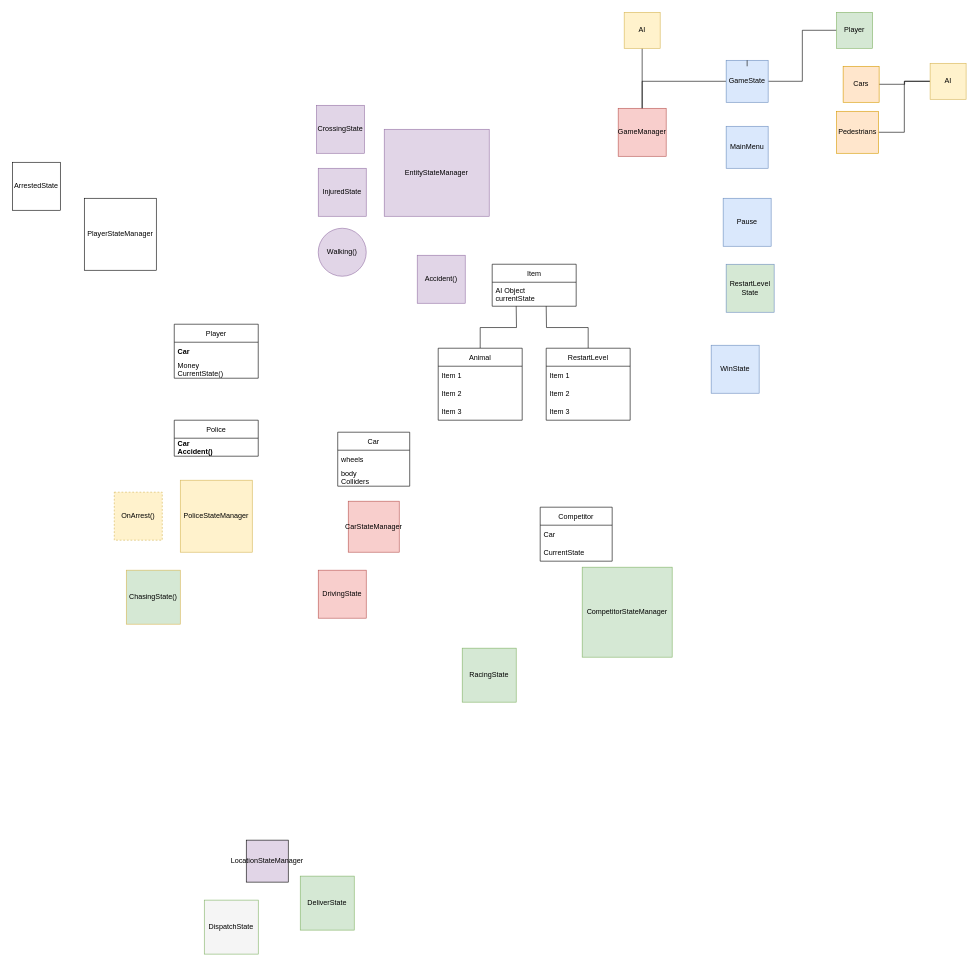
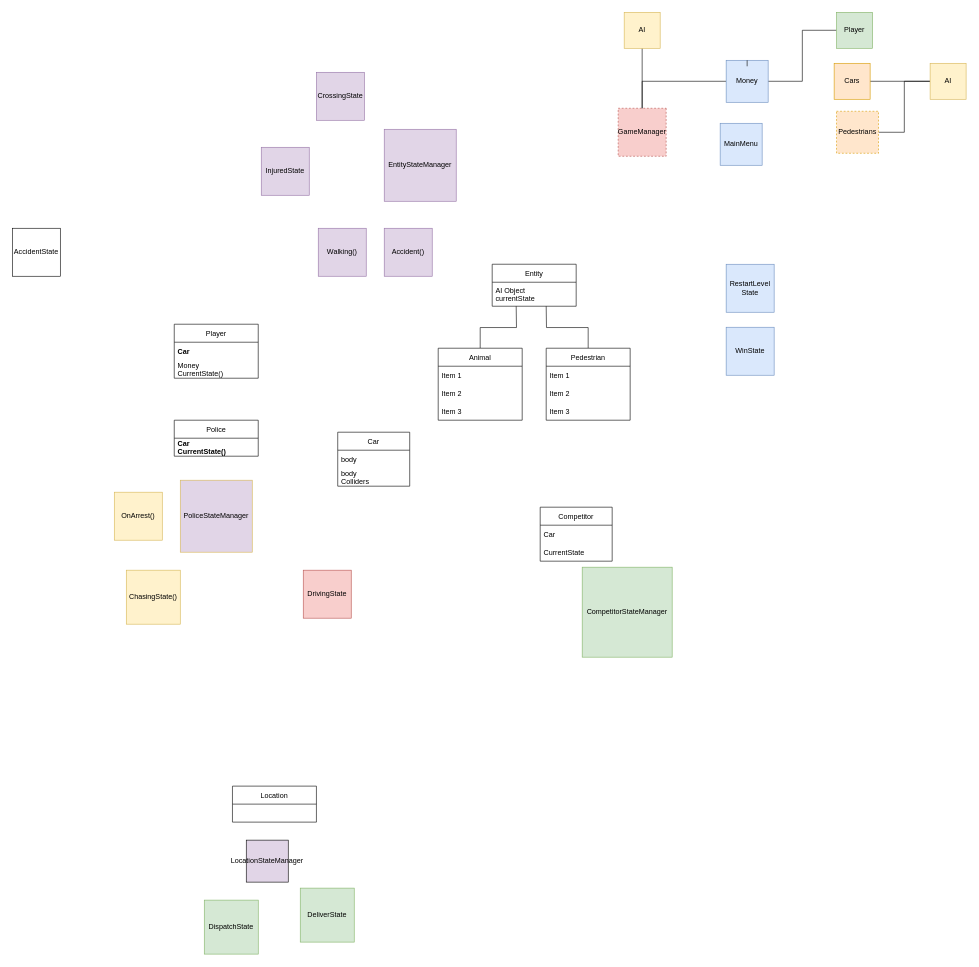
node "GameState": label "GameState" -> "Money"
node "Cars": moved (861, 84) -> (852, 81)
node "CrossingState": moved (341, 129) -> (341, 96)
node "GameManager": style solid -> dashed
node "Pedestrians": style solid -> dashed
node "MainMenu": moved (747, 147) -> (741, 144)
node "EntityStateManager": size 105x87 -> 72x72
node "ArrestedState": removed
node "InjuredState": moved (342, 192) -> (285, 171)
node "Pause": removed
node "PlayerStateManager": removed
node "AccidentState": added
node "Walking()": shape ellipse -> rectangle
node "Item": label "Item" -> "Entity"
node "Accident()": moved (441, 279) -> (408, 252)
node "RestartLevel State": fillcolor #d5e8d4 -> #dae8fc
node "RestartLevel": label "RestartLevel" -> "Pedestrian"
node "WinState": moved (735, 369) -> (750, 351)
node "Car Accident()": label "Car Accident()" -> "Car CurrentState()"
node "wheels": label "wheels" -> "body"
node "OnArrest()": style dashed -> solid
node "PoliceStateManager": fillcolor #fff2cc -> #e1d5e7
node "CarStateManager": removed
node "DrivingState": moved (342, 594) -> (327, 594)
node "ChasingState()": fillcolor #d5e8d4 -> #fff2cc
node "RacingState": removed
node "Location": added
node "DeliverState": moved (327, 903) -> (327, 915)
node "DispatchState": fillcolor #f5f5f5 -> #d5e8d4
